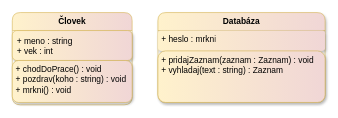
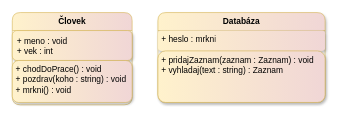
node "+ meno : string + vek : int": label "+ meno : string + vek : int" -> "+ meno : void + vek : int"
